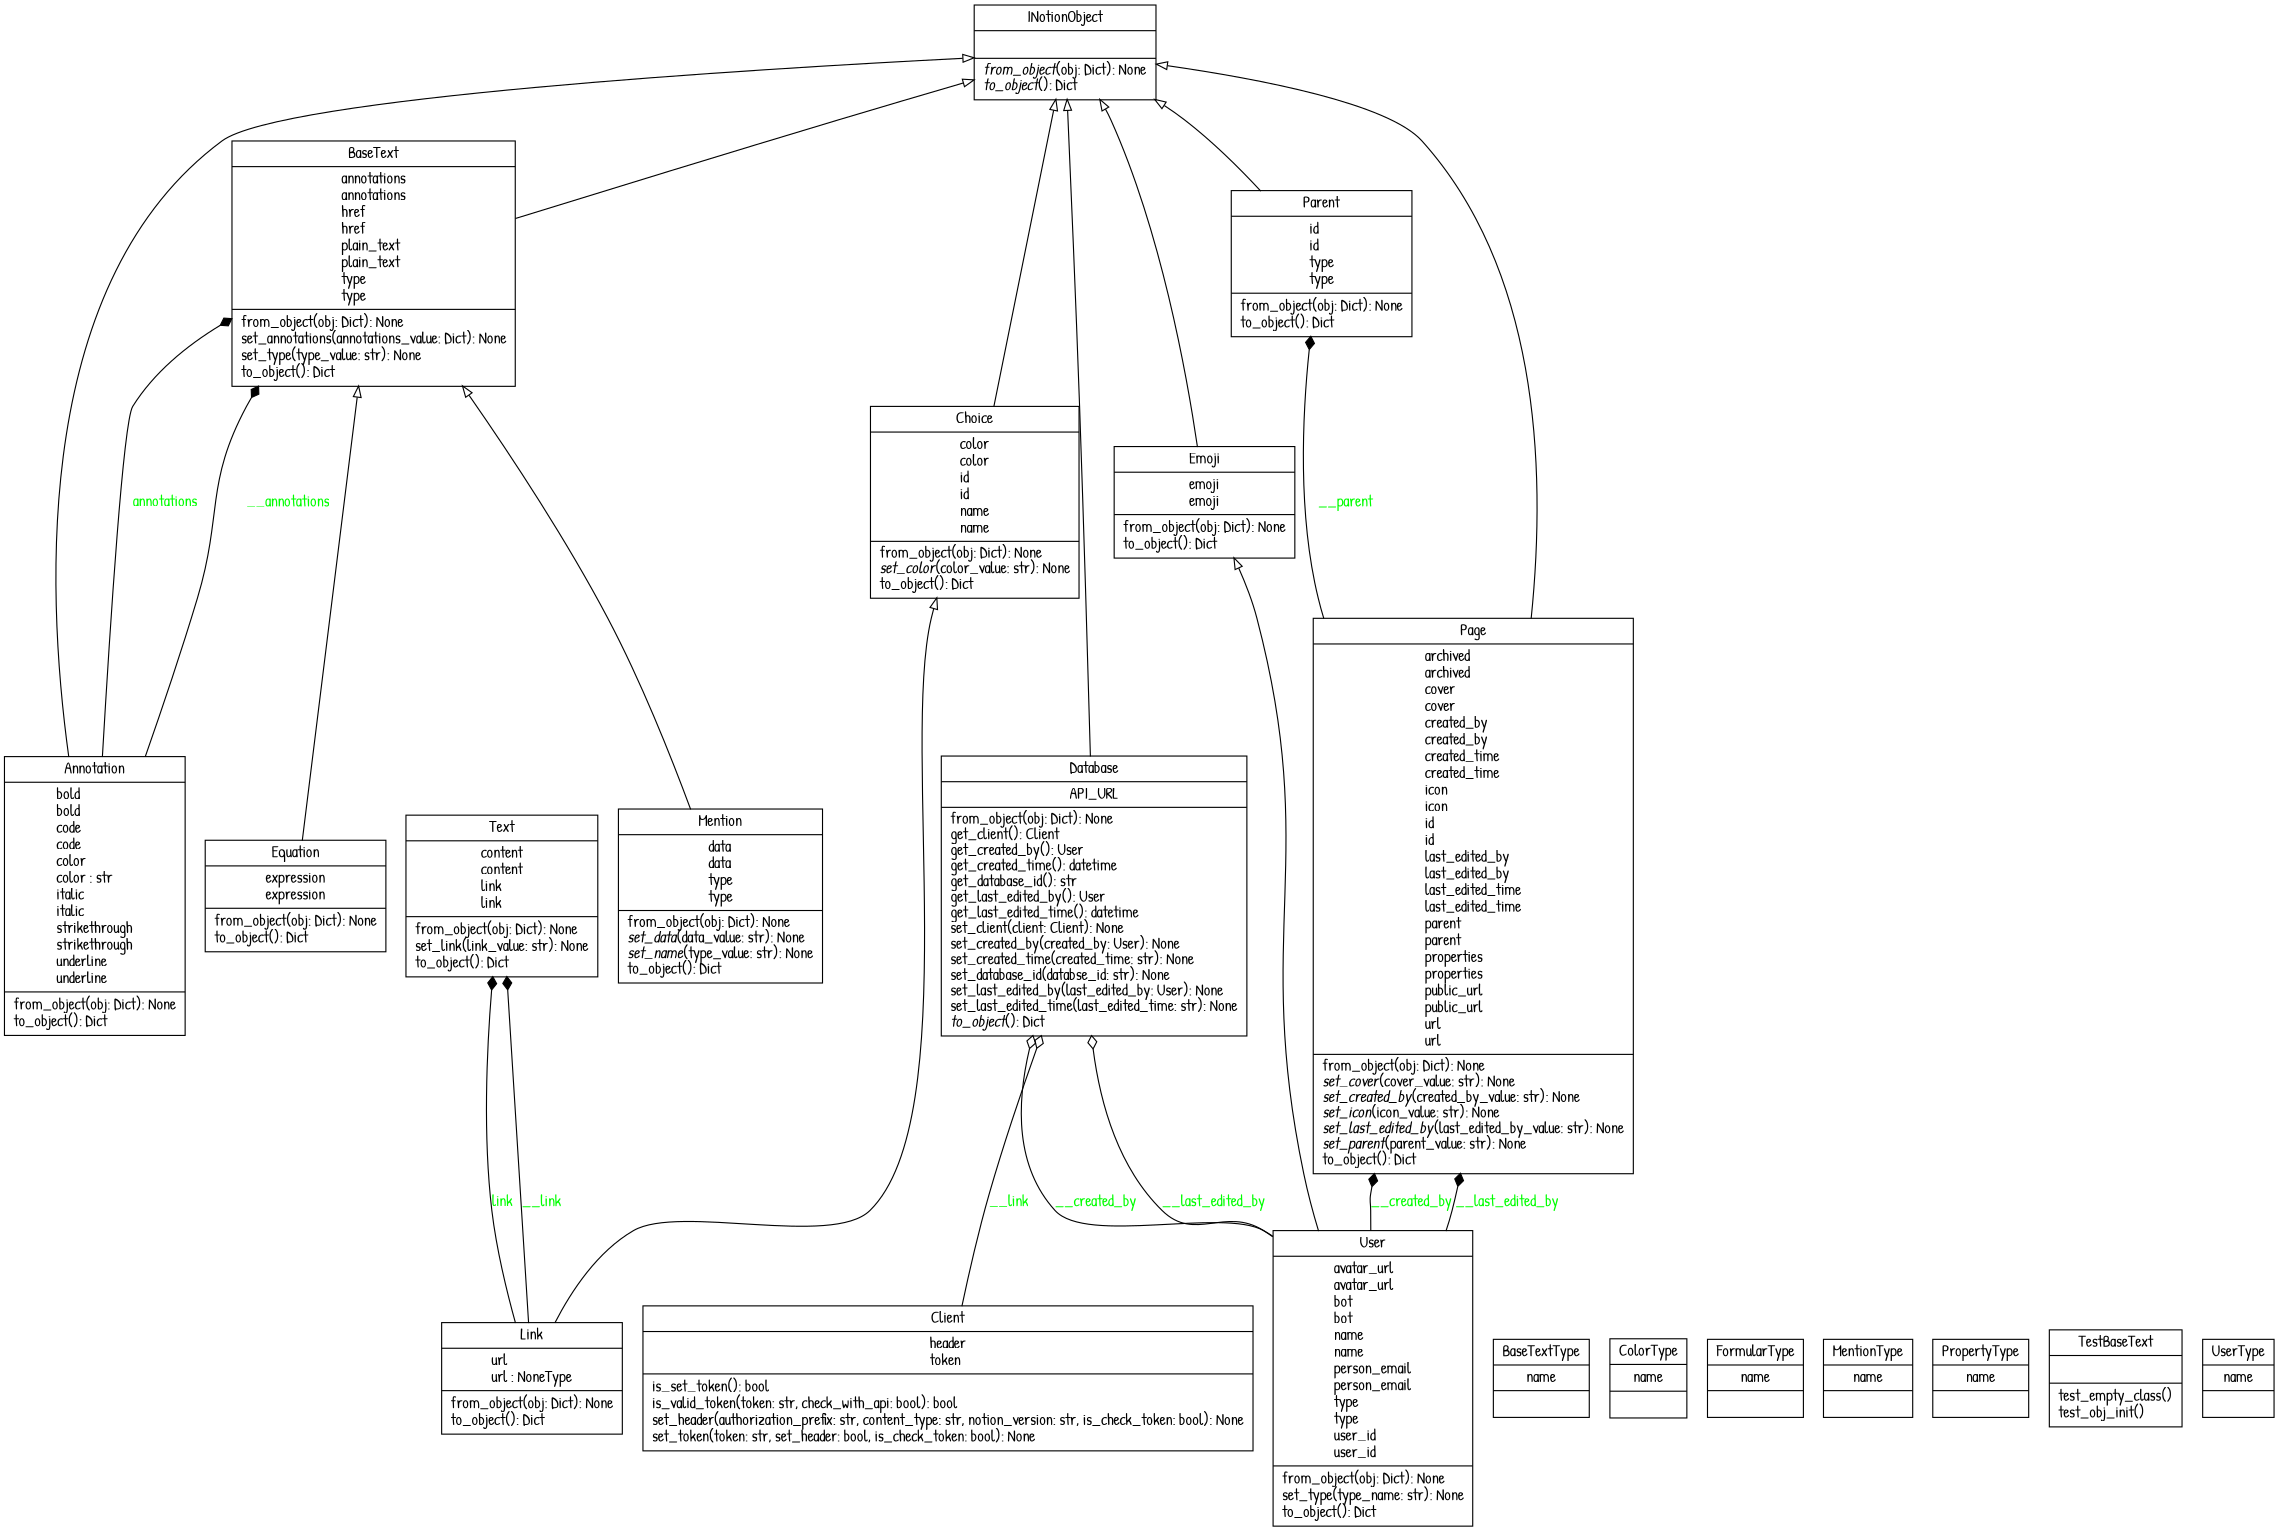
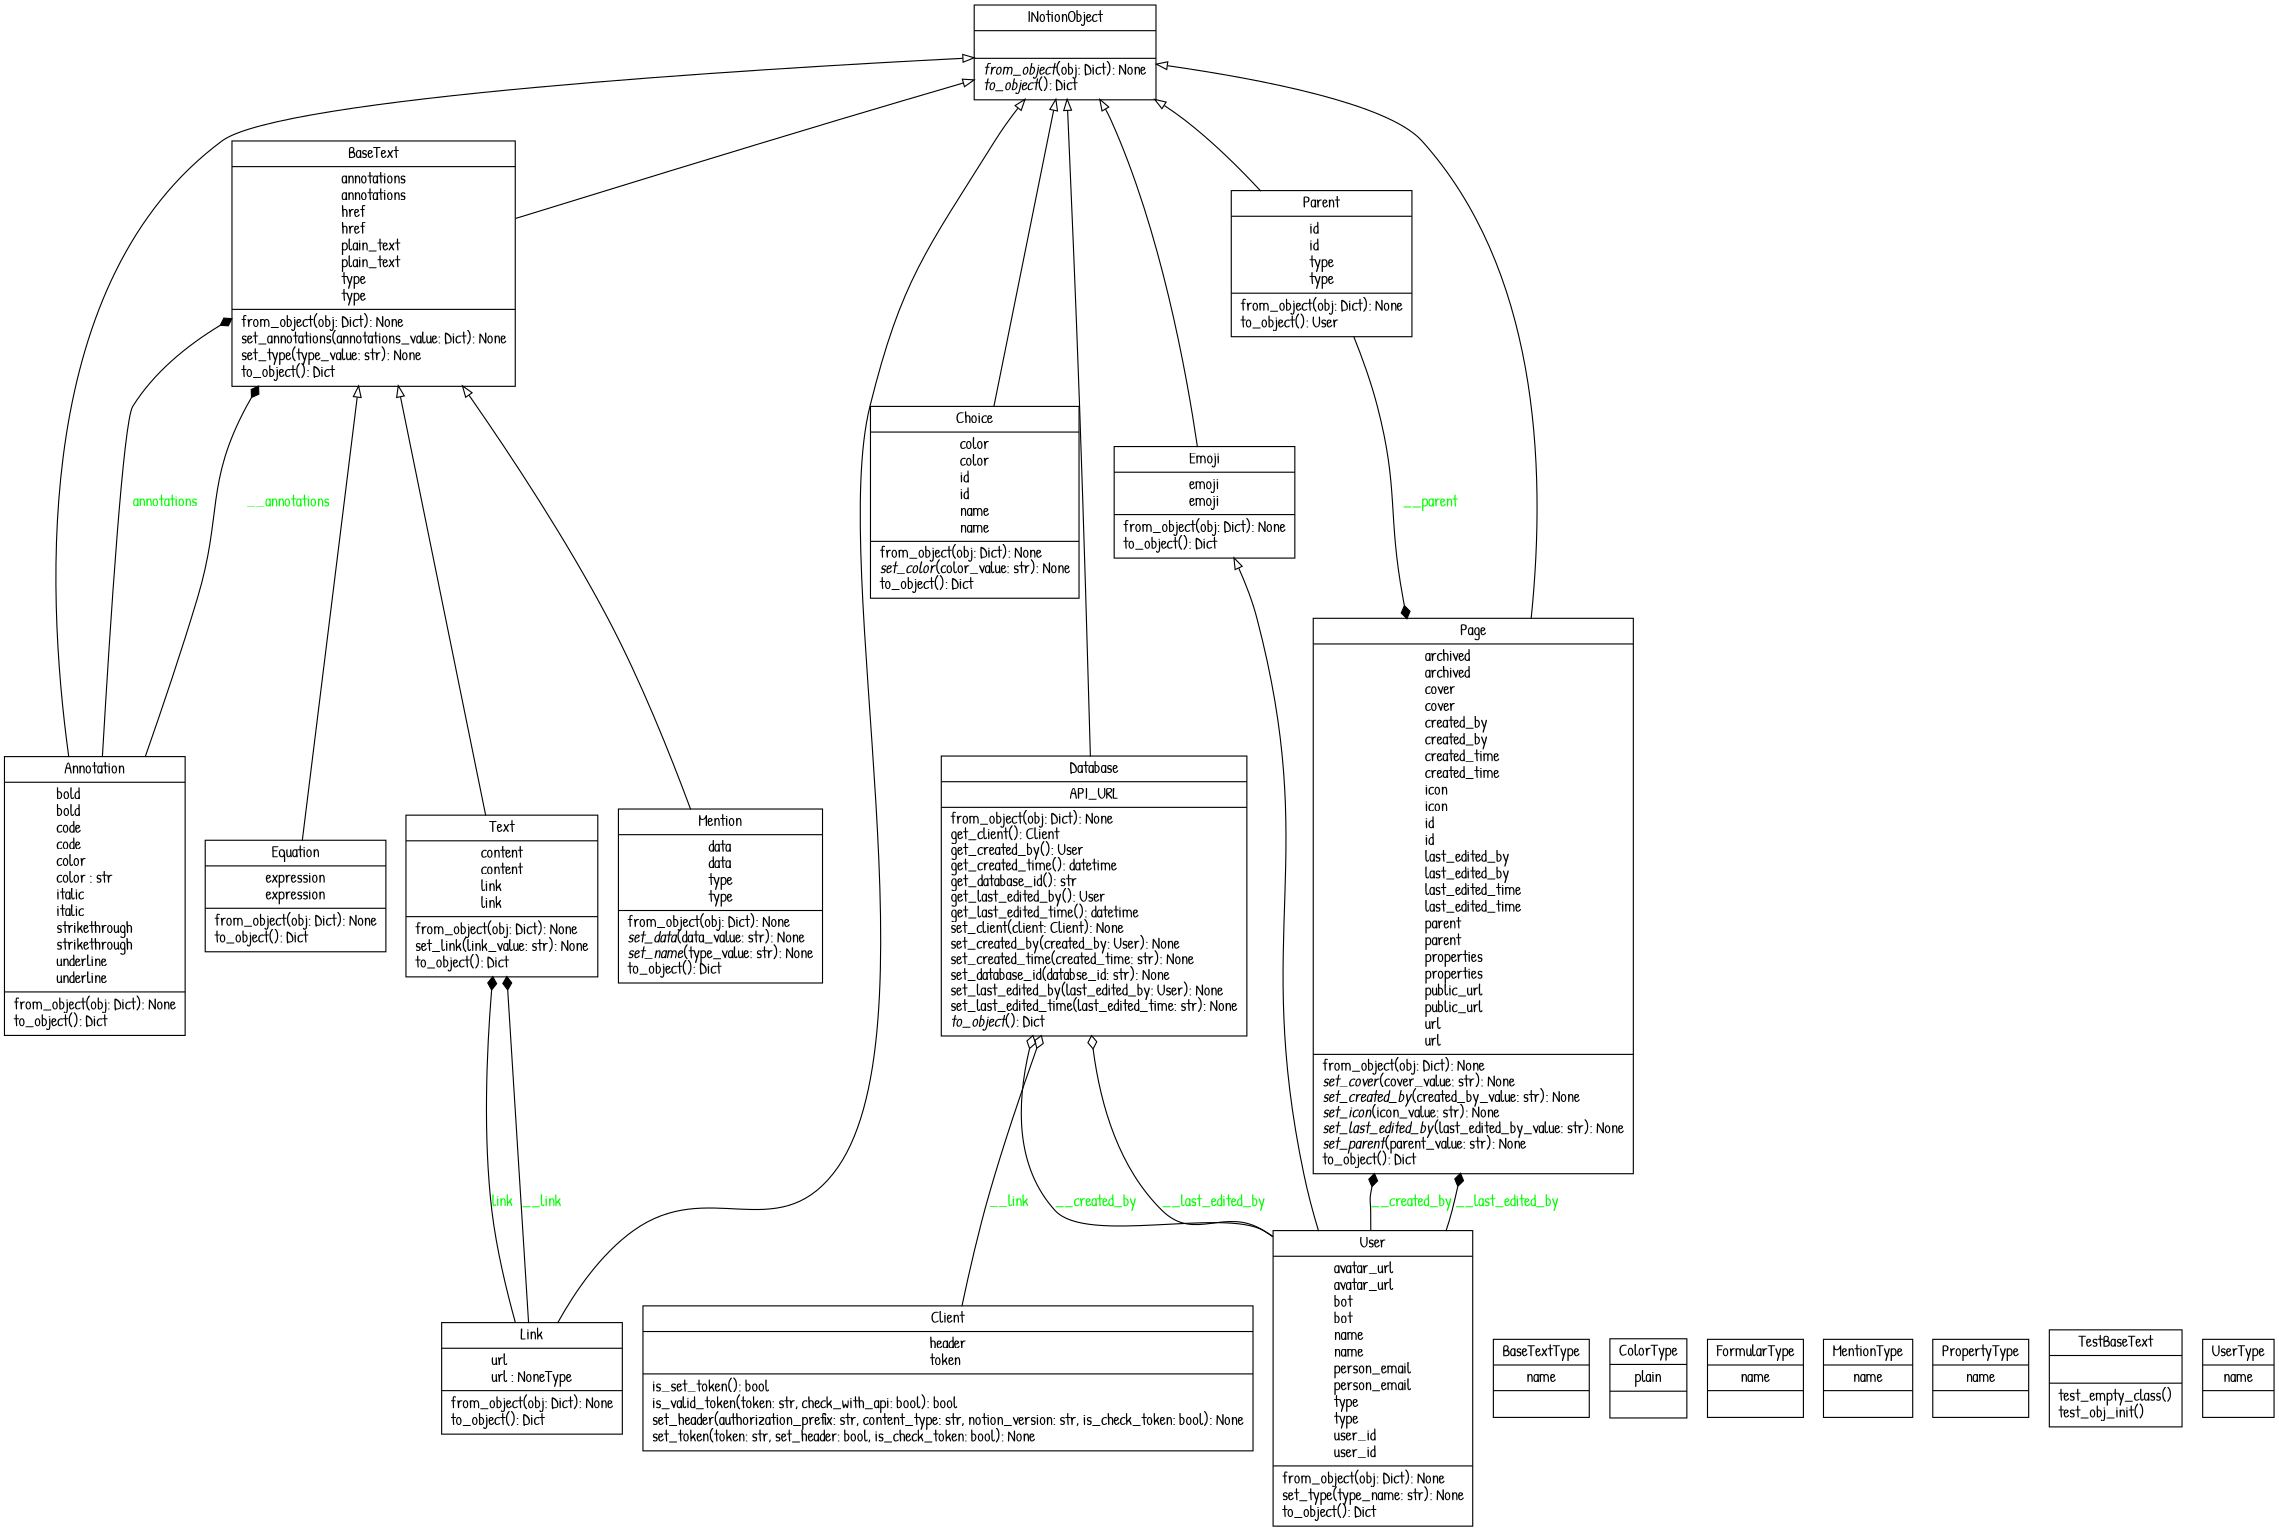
node "Parent": text "to_object(): Dict" -> "to_object(): User"
edge "Page" -> "Parent": reversed
edge "Text" -> "BaseText": added
edge "Link" -> "Choice": now "Link" -> "INotionObject"
node "ColorType": text "name" -> "plain"
